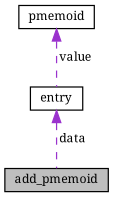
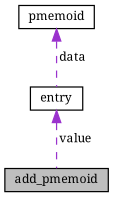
edge "entry" -> "pmemoid": label " value" -> " data"
edge "add_pmemoid" -> "entry": label " data" -> " value"
